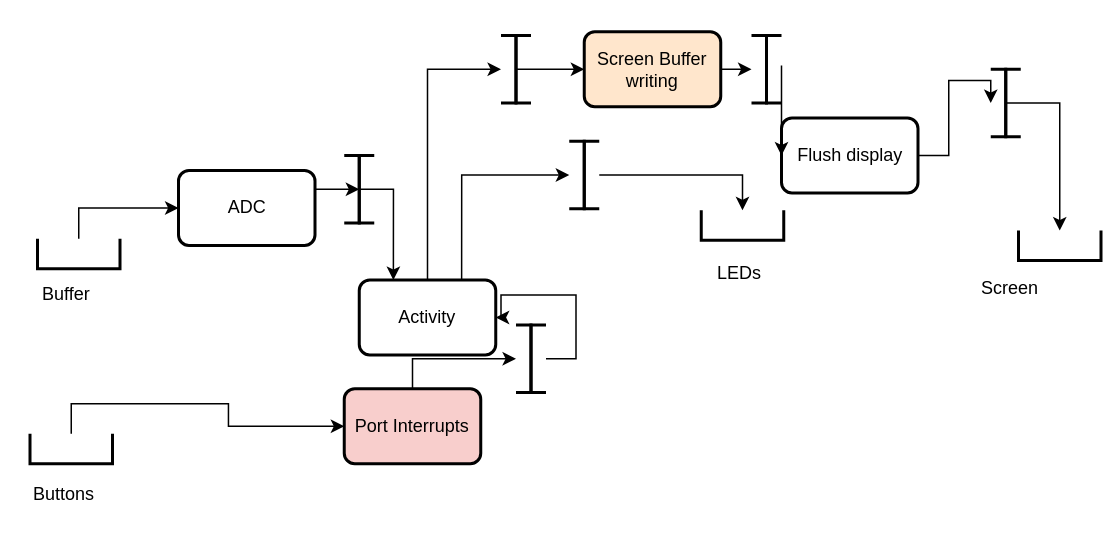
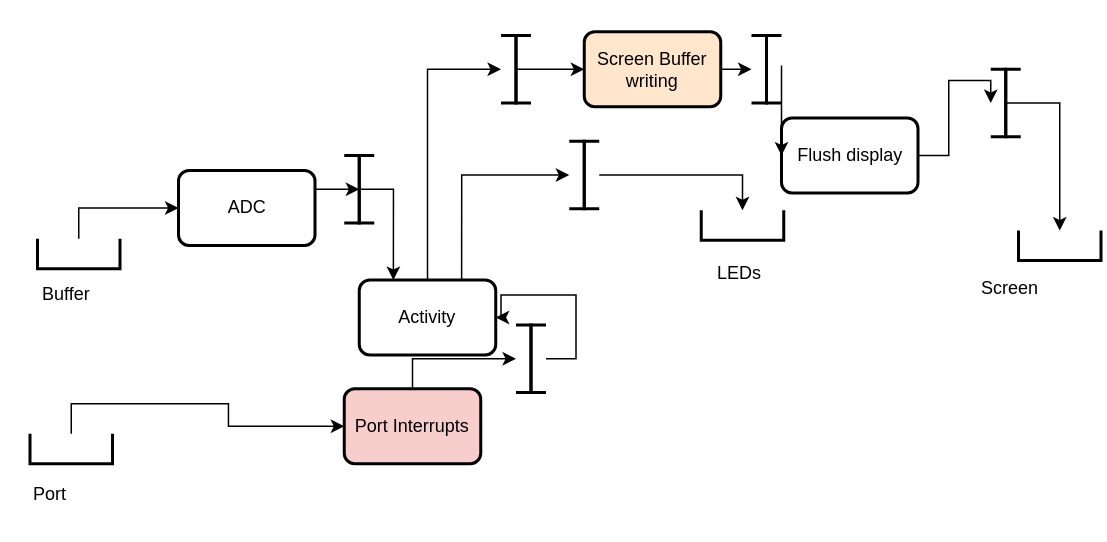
node "Buttons": label "Buttons" -> "Port"
